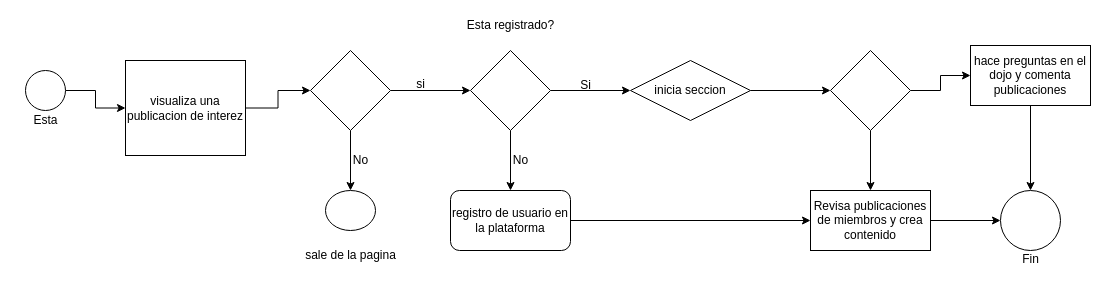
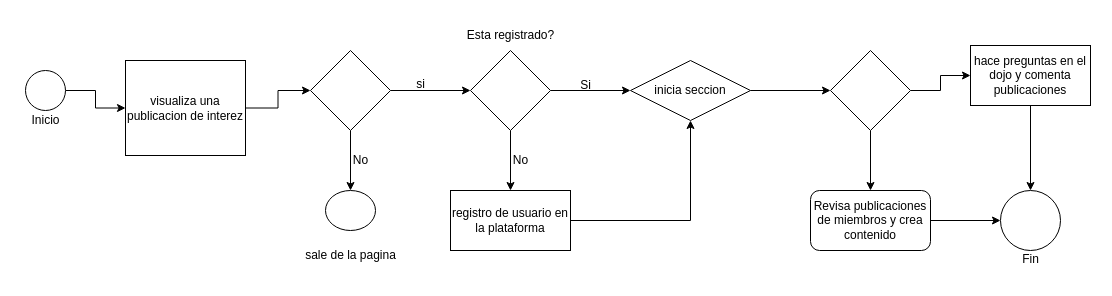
node "Esta registrado?": moved (511, 26) -> (511, 36)
node "Esta": label "Esta" -> "Inicio"
node "registro de usuario en la plataforma": shape rounded rectangle -> rectangle
edge "registro de usuario en la plataforma" -> "Revisa publicaciones de miembros y crea contenido": now "registro de usuario en la plataforma" -> "inicia seccion"
node "Revisa publicaciones de miembros y crea contenido": shape rectangle -> rounded rectangle
